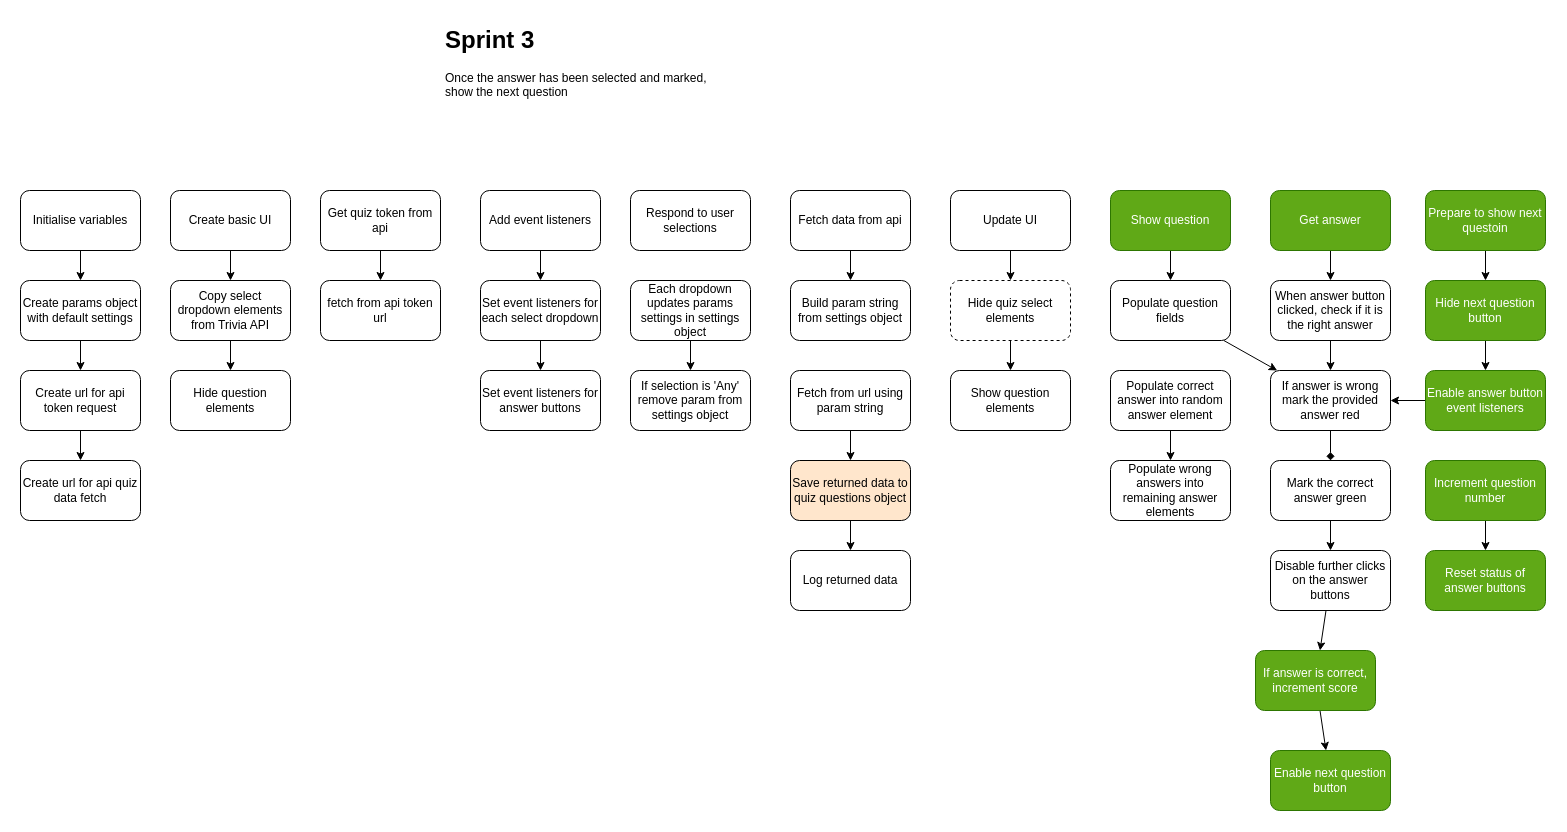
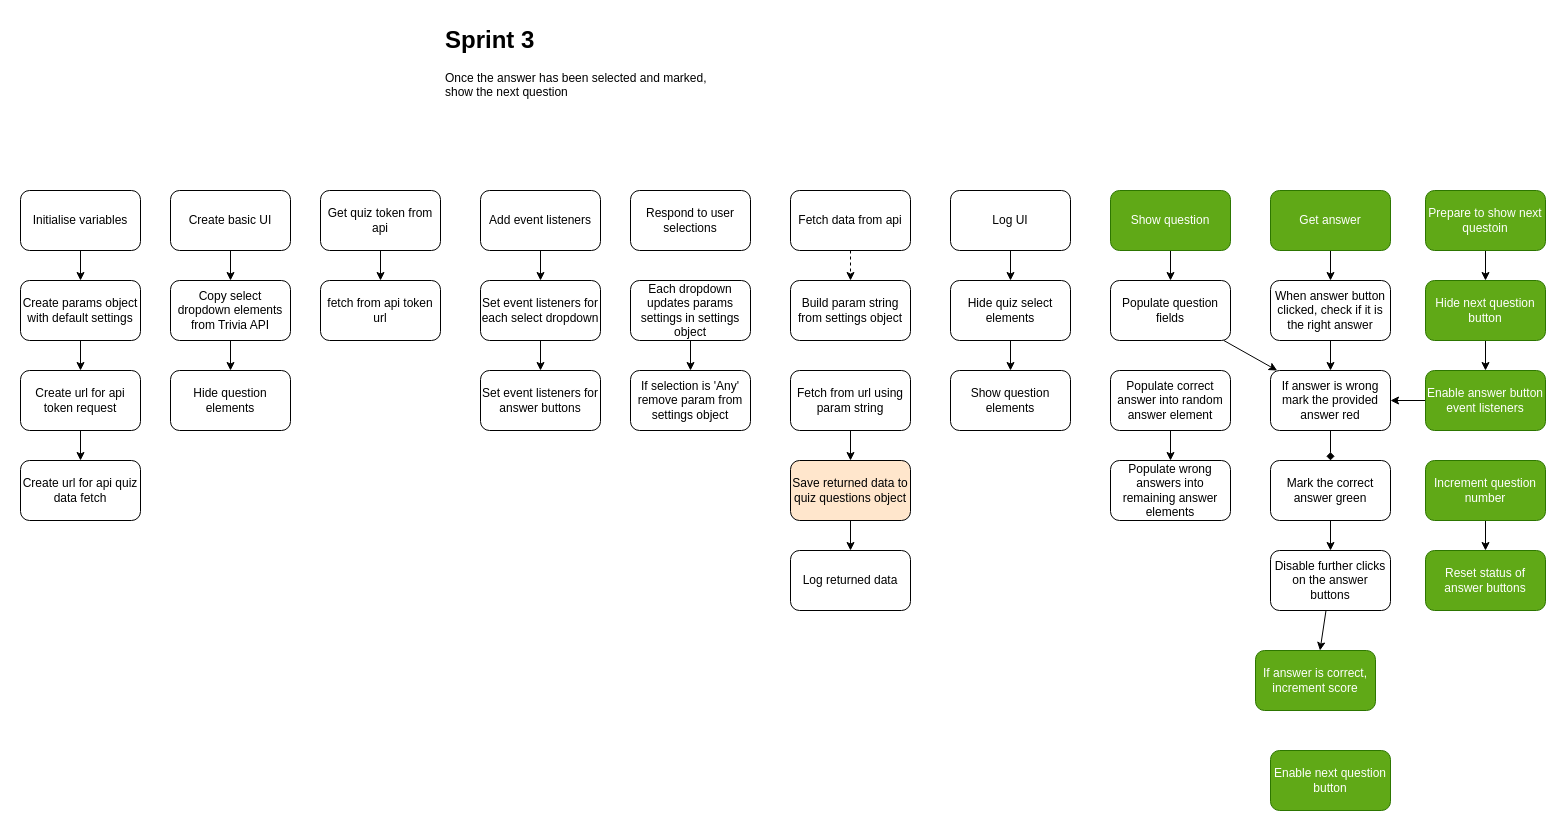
node "Update UI": label "Update UI" -> "Log UI"
edge "Fetch data from api" -> "Build param string from settings object": style solid -> dashed
node "Hide quiz select elements": style dashed -> solid
edge "If answer is correct, increment score" -> "Enable next question button": removed
